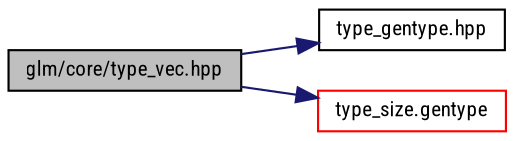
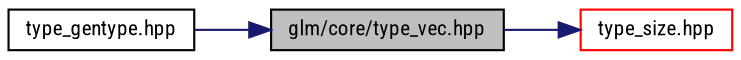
edge "glm/core/type_vec.hpp" -> "type_gentype.hpp": reversed
node "type_size.gentype": label "type_size.gentype" -> "type_size.hpp"
